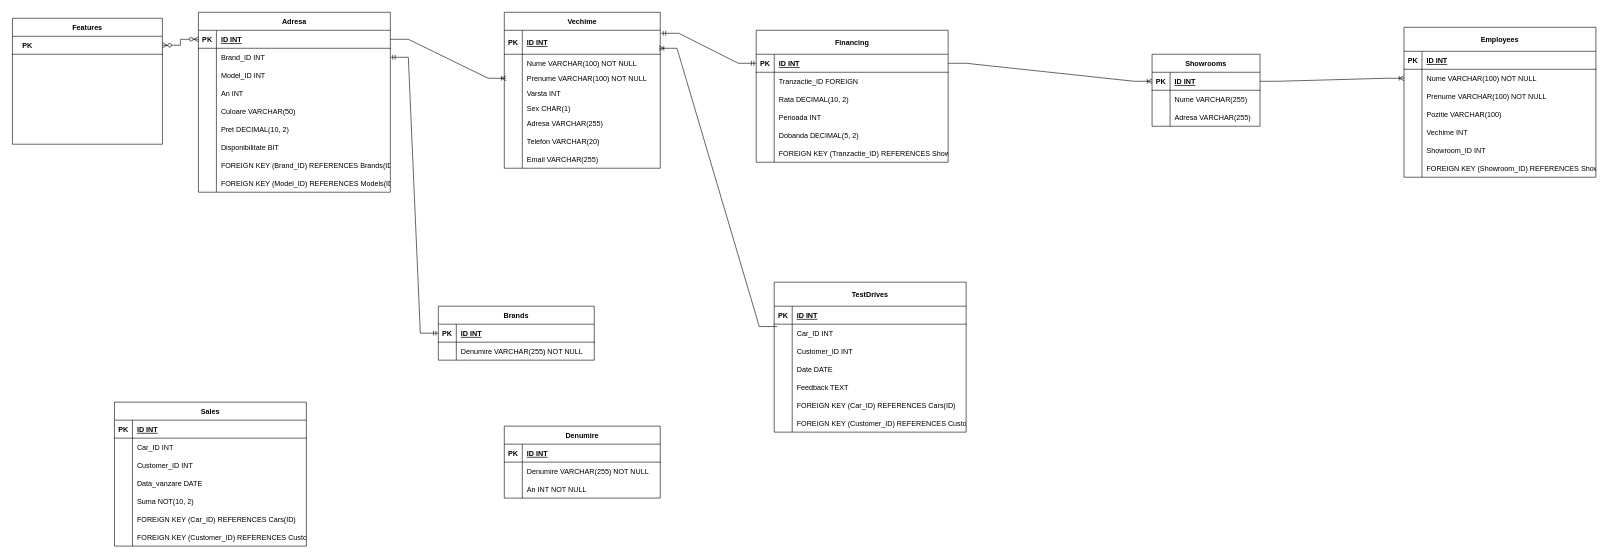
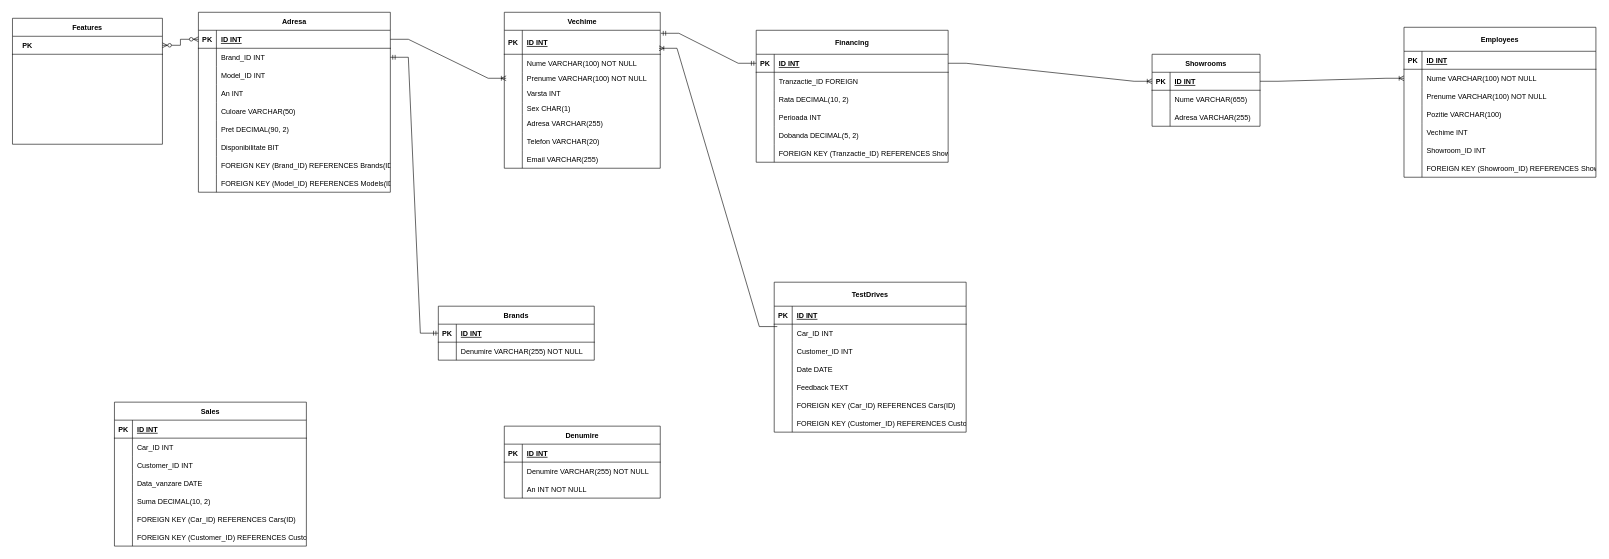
node "Nume VARCHAR(255)": label "Nume VARCHAR(255)" -> "Nume VARCHAR(655)"
node "Pret DECIMAL(10, 2)": label "Pret DECIMAL(10, 2)" -> "Pret DECIMAL(90, 2)"
node "Suma NOT(10, 2)": label "Suma NOT(10, 2)" -> "Suma DECIMAL(10, 2)"
